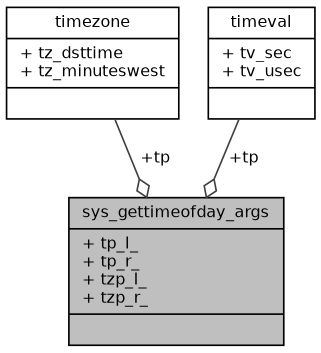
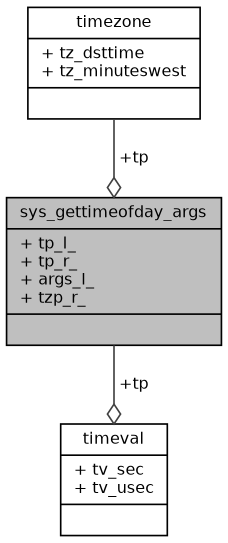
edge "timeval" -> "sys_gettimeofday_args": reversed
node "sys_gettimeofday_args": text "+ tzp_l_" -> "+ args_l_"
